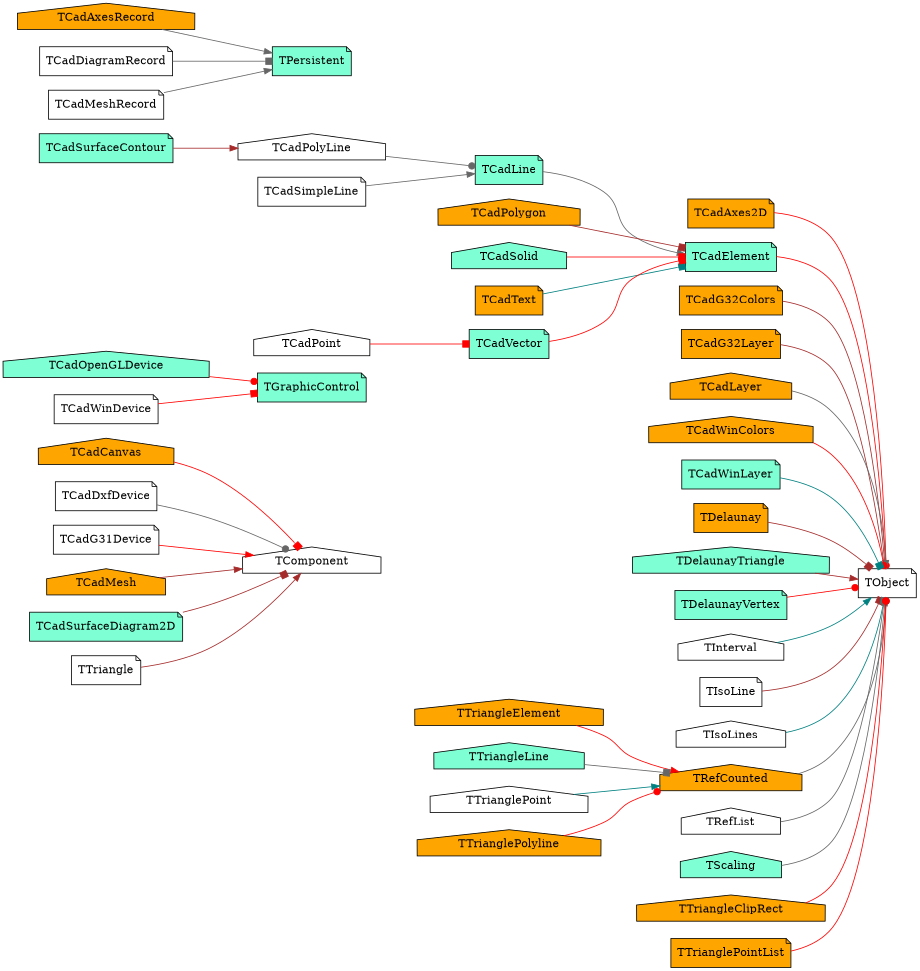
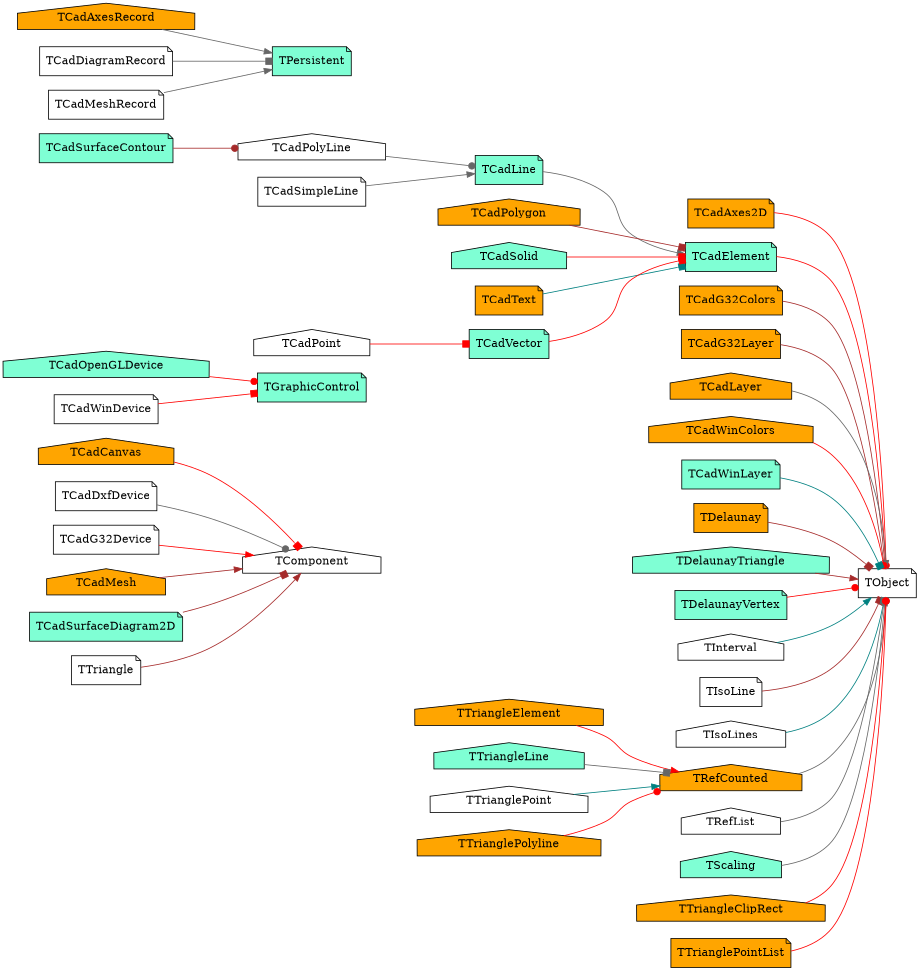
edge "TCadSurfaceContour" -> "TCadPolyLine": arrowhead normal -> dot
node "TCadG31Device": label "TCadG31Device" -> "TCadG32Device"
